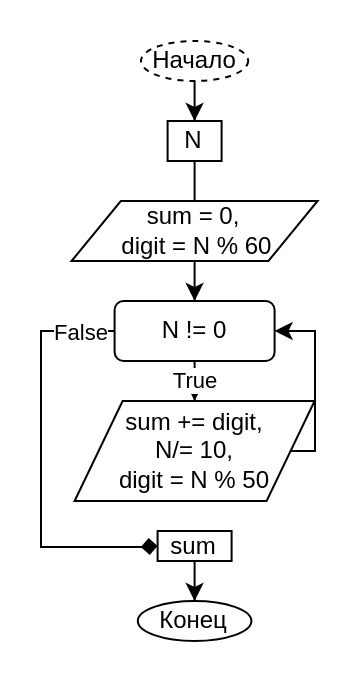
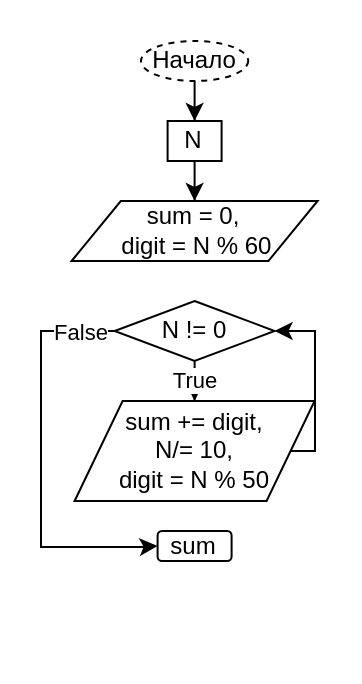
edge "N" -- "sum = 0, digit = N % 60": arrowhead none -> classic
edge "sum = 0, digit = N % 60" -> "N != 0": removed
node "N != 0": shape rounded rectangle -> diamond
node "sum": shape rectangle -> rounded rectangle
edge "N != 0" -> "sum": arrowhead diamond -> classic
edge "sum" -> "Конец": removed
node "Конец": removed
